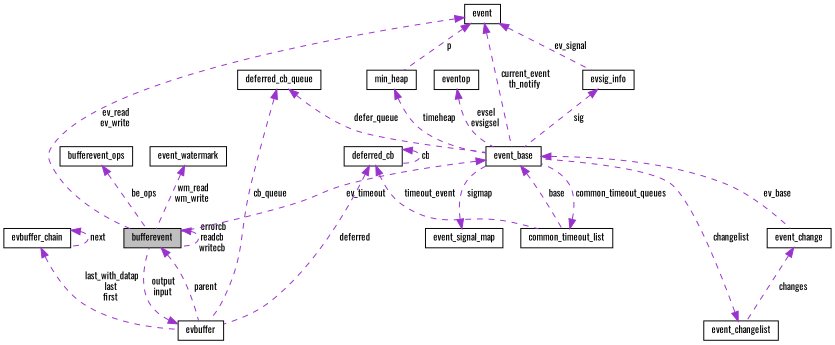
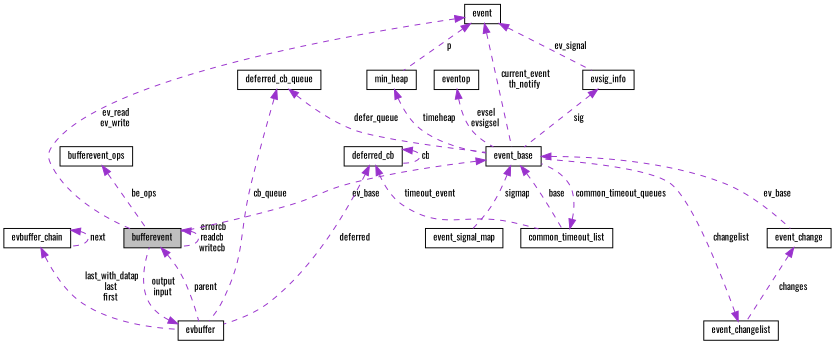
node "event_watermark": removed
edge "event_base" -> "event_signal_map": reversed
edge "bufferevent" -> "event_base": label " ev_timeout" -> " ev_base"
